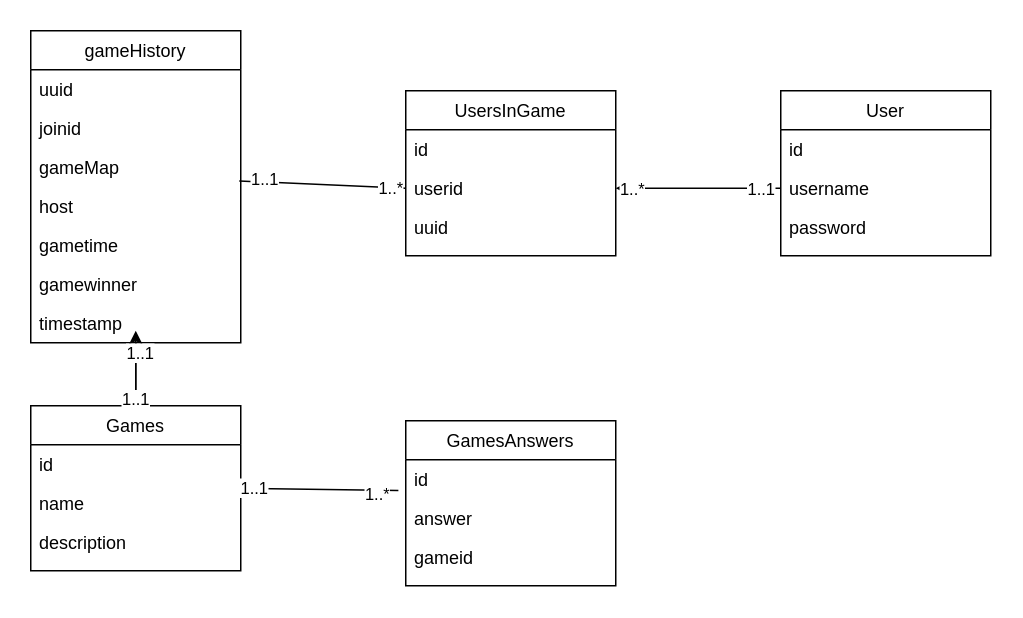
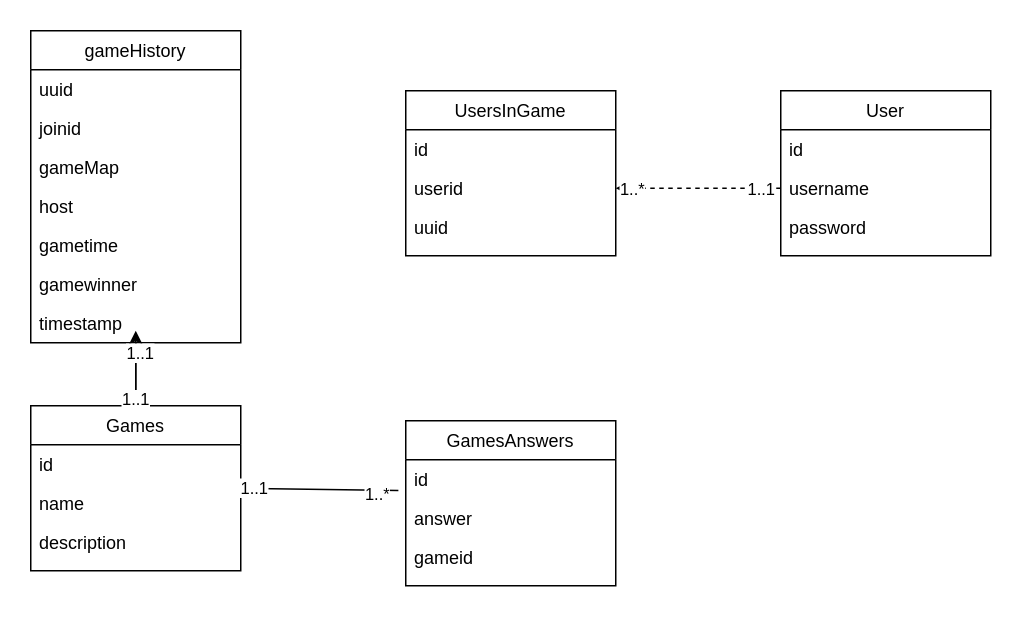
edge "userid" -- "host": removed, labels "1..*", "1..1"
edge "username" -> "userid": style solid -> dashed
